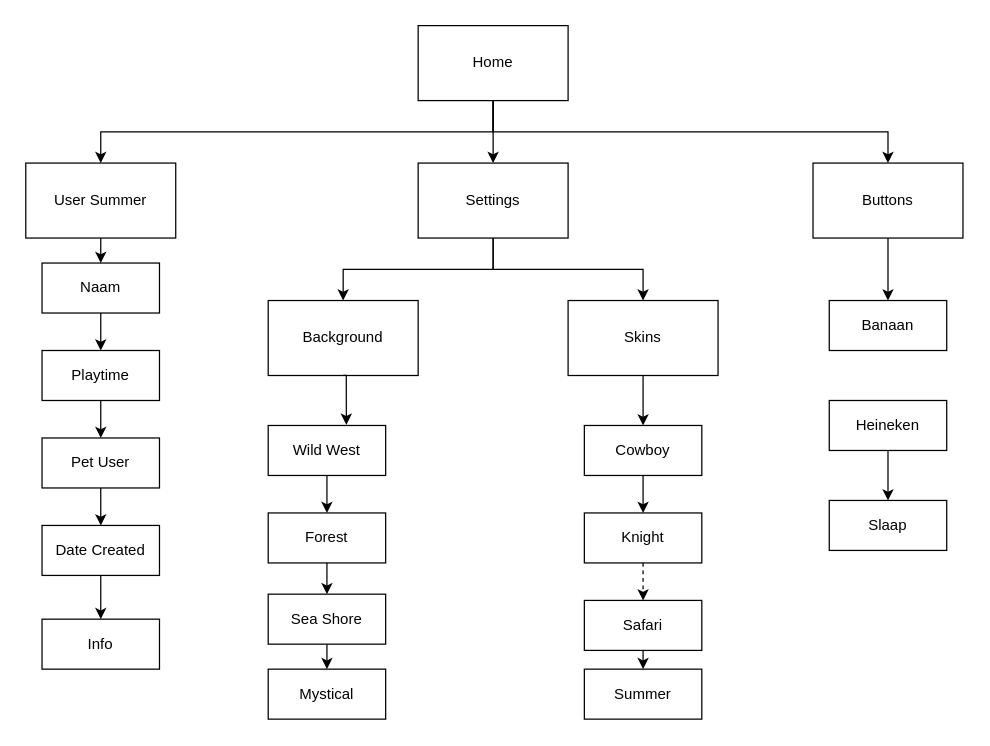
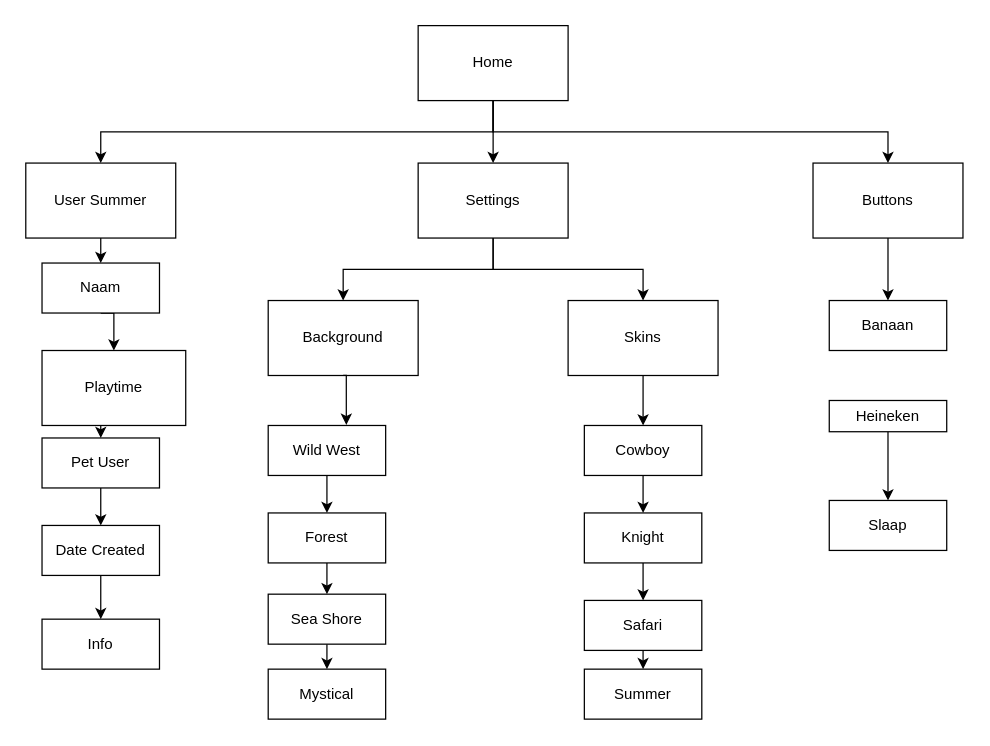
node "Playtime": size 118x50 -> 144x75
node "Heineken": size 118x50 -> 118x31
edge "Knight" -> "Safari": style dashed -> solid
